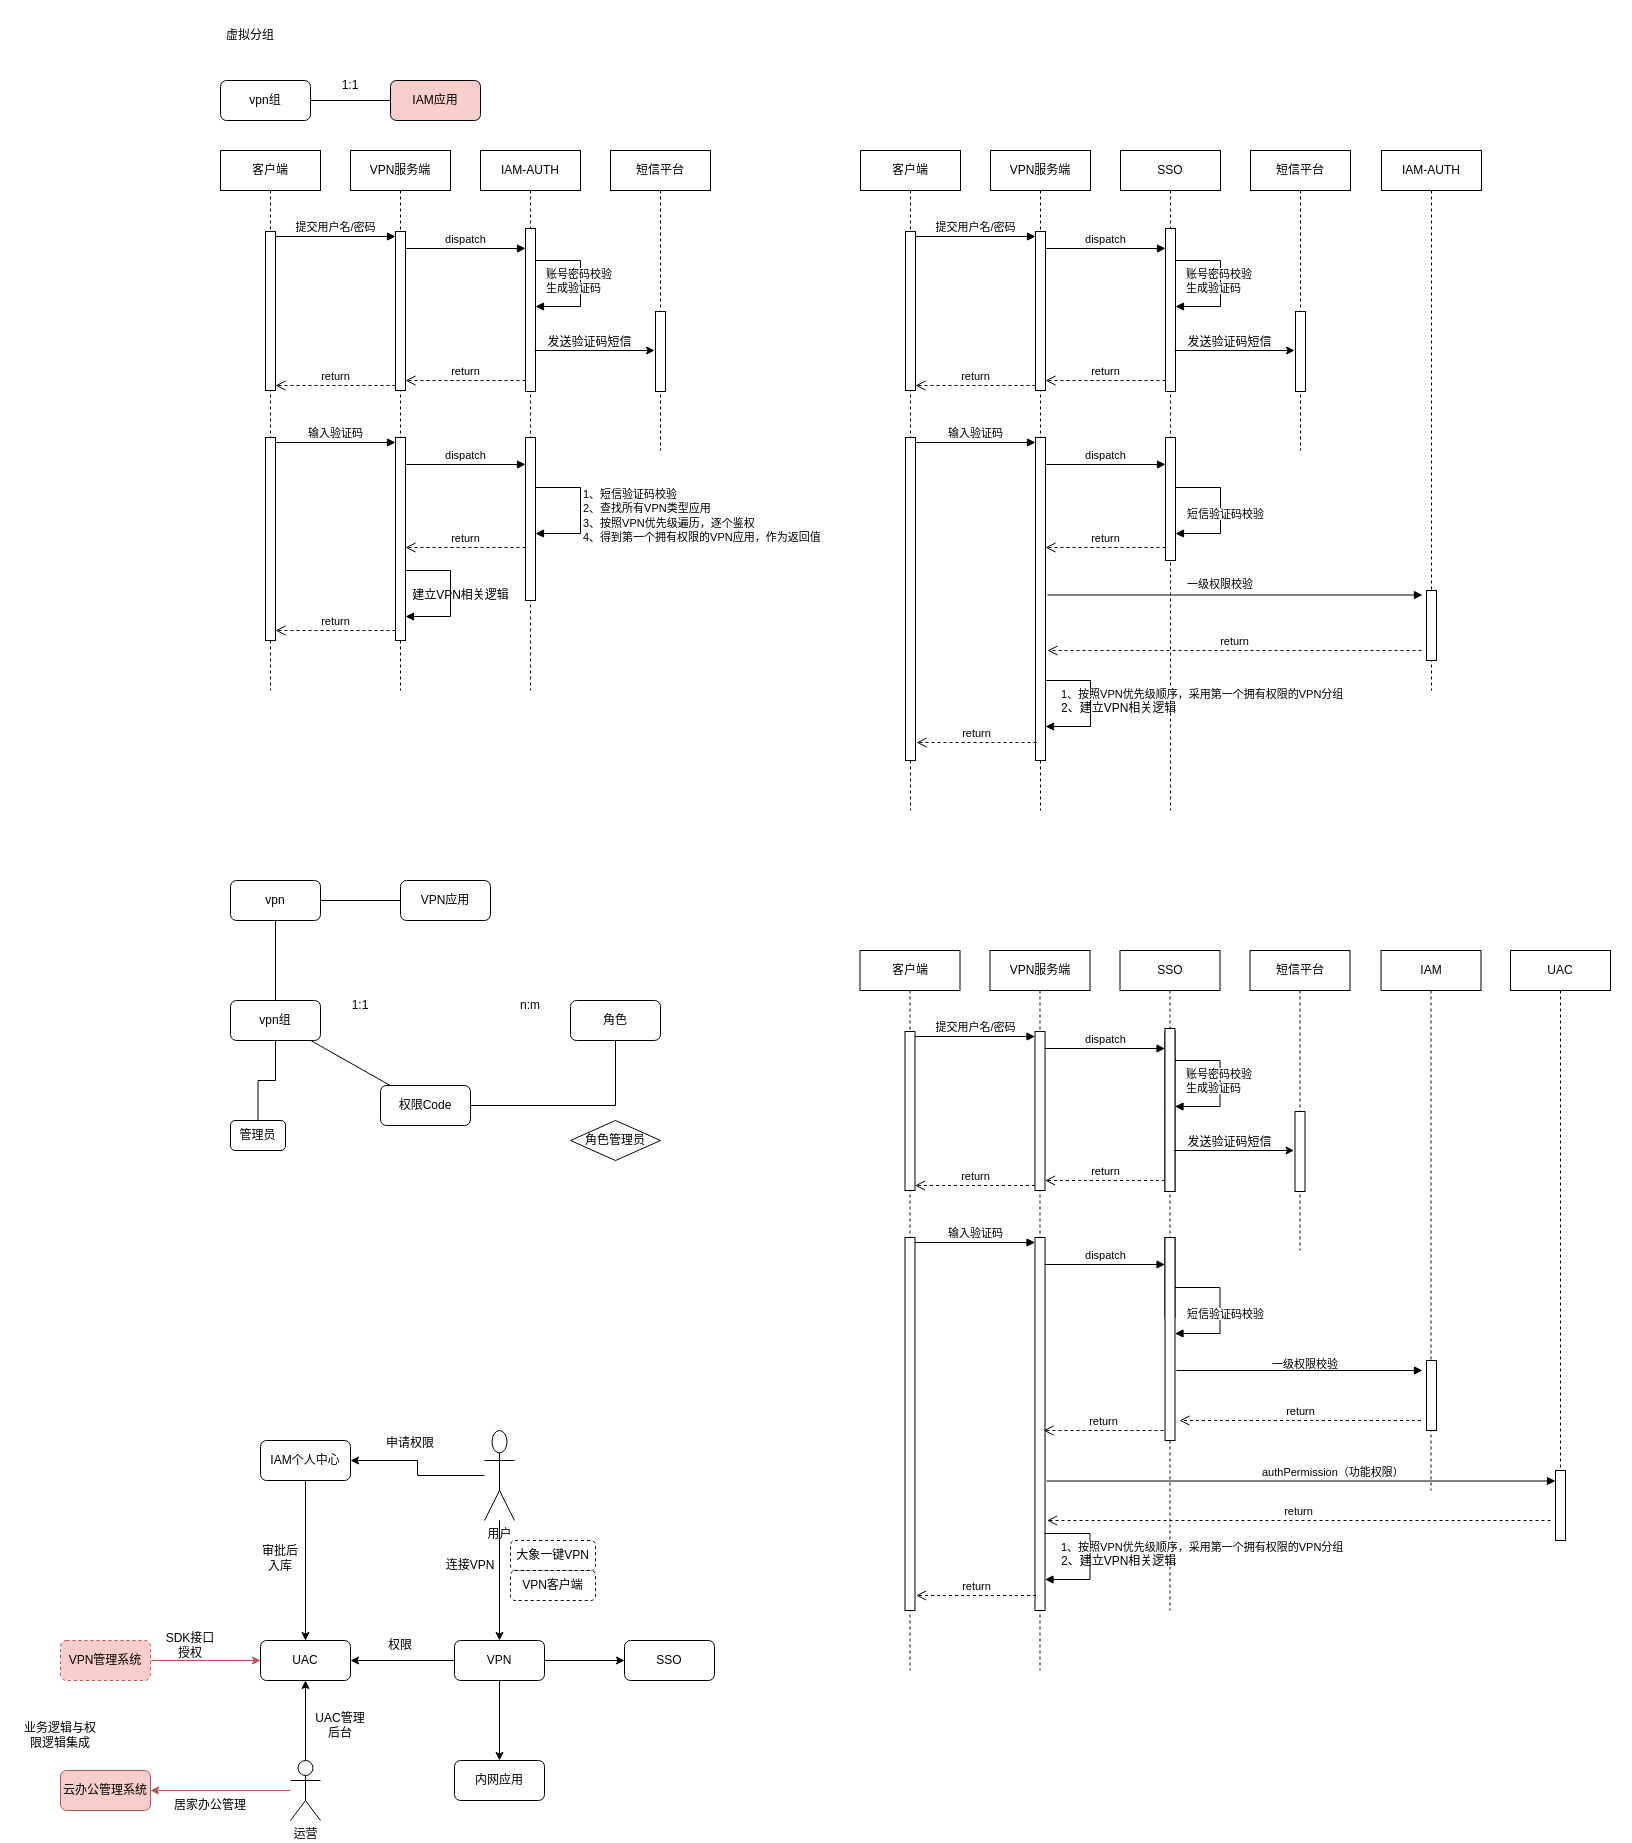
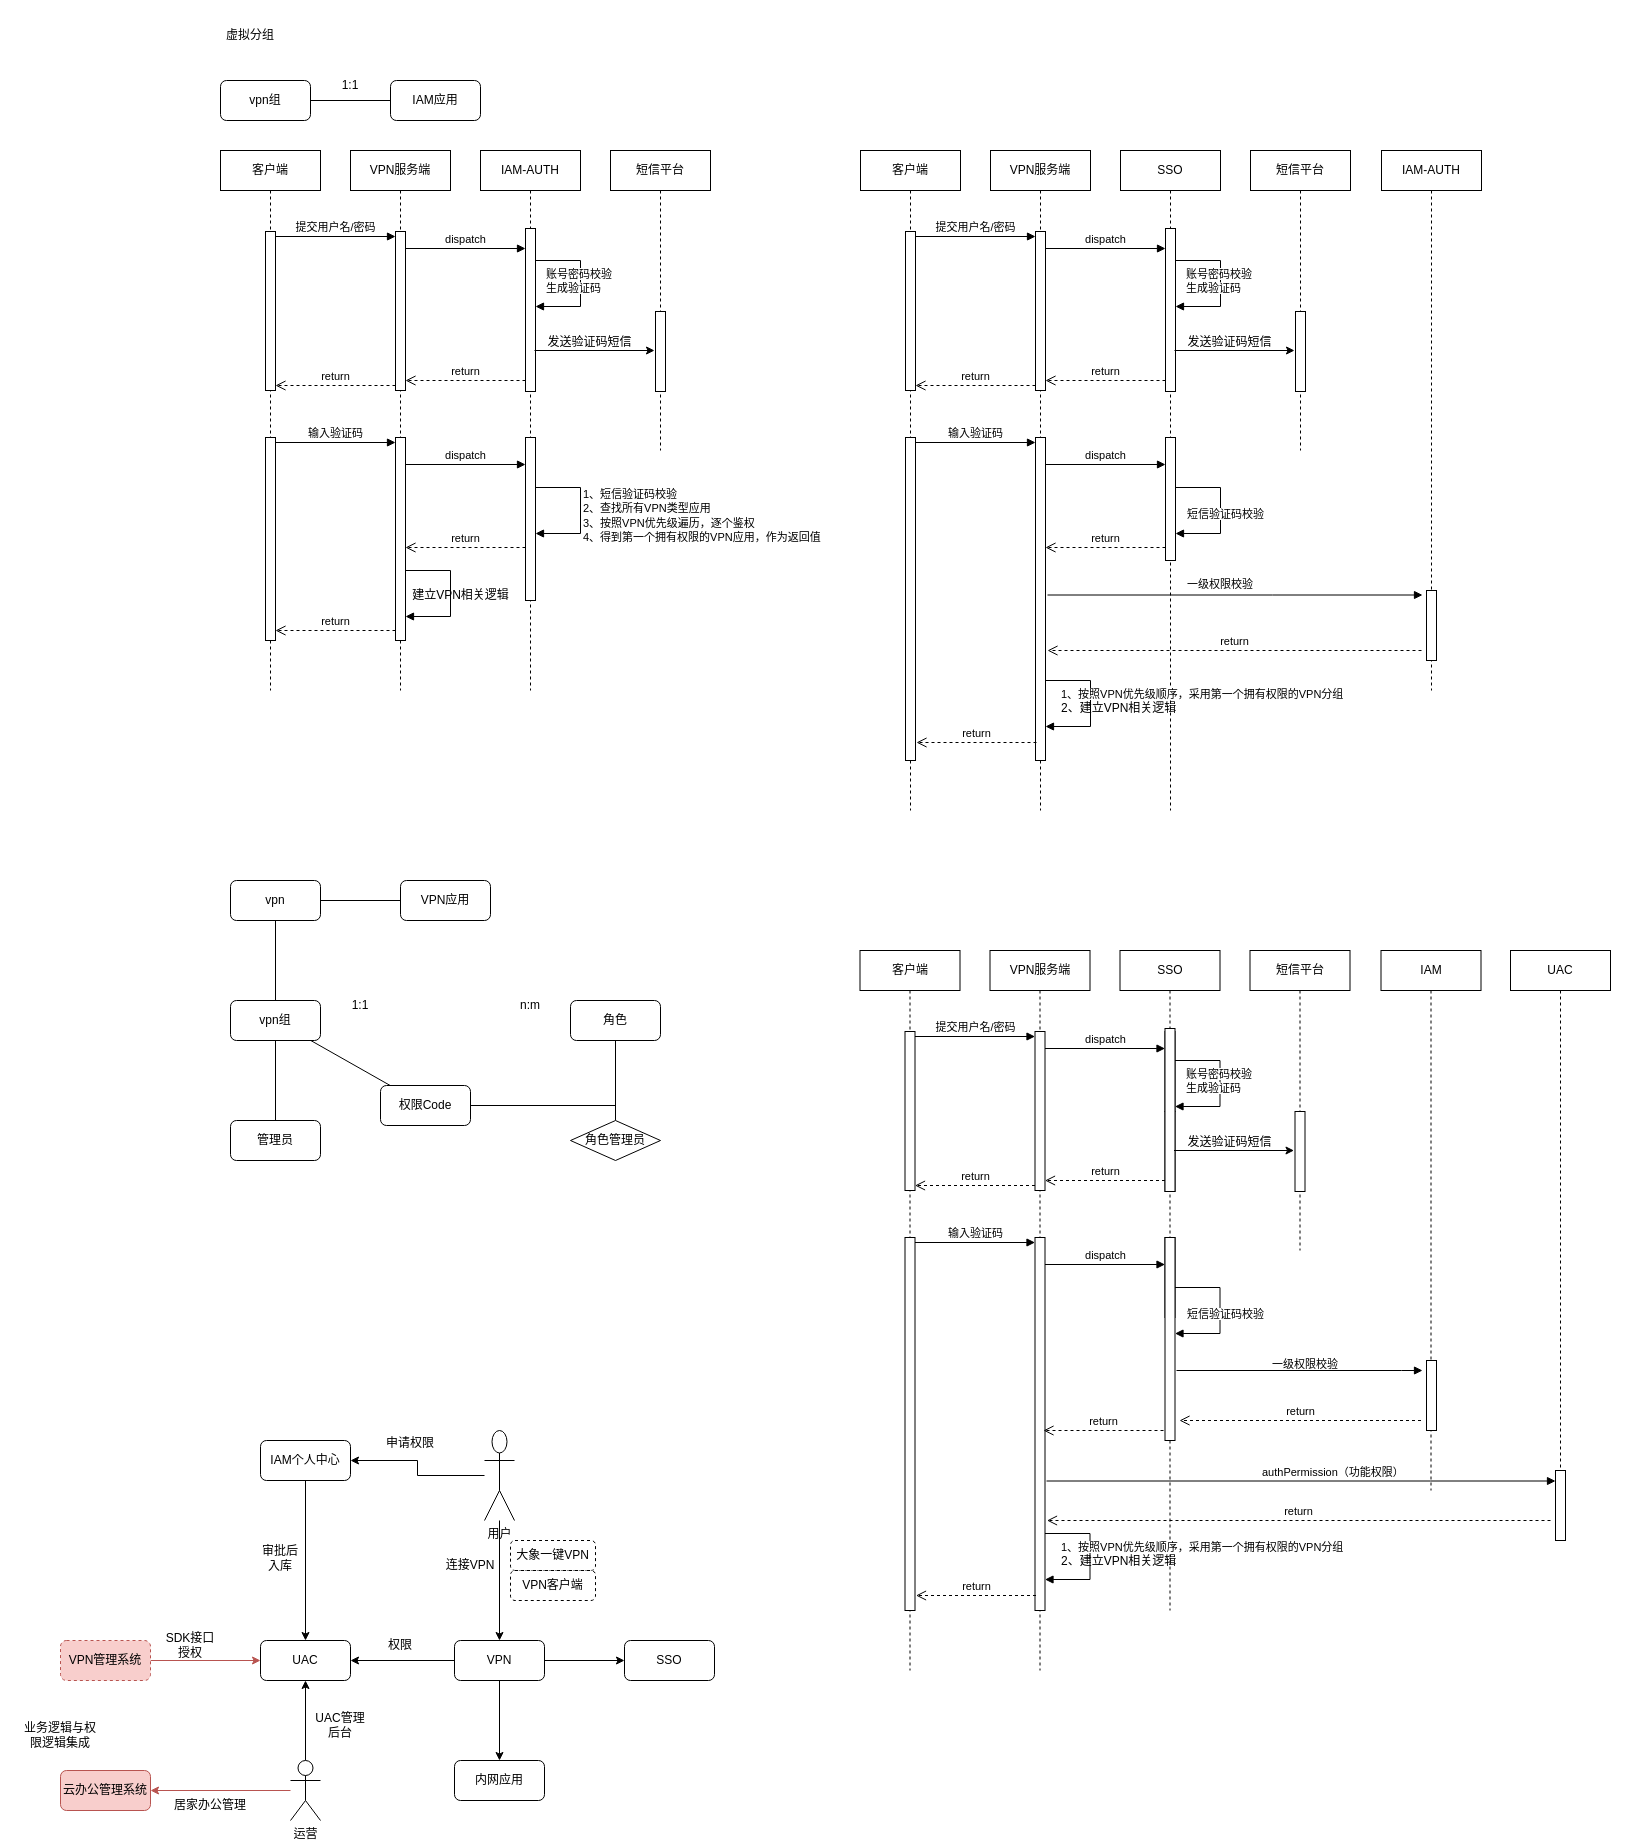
node "IAM应用": fillcolor #f8cecc -> #ffffff
edge "角色" -- "角色管理员": added
node "管理员": size 55x30 -> 90x40
